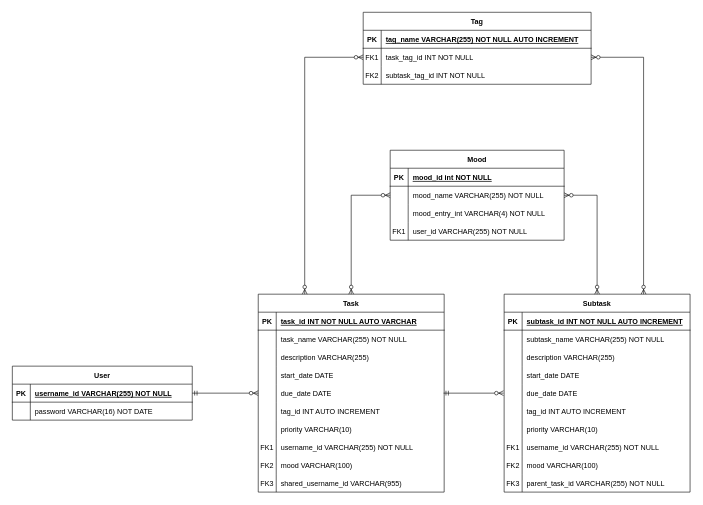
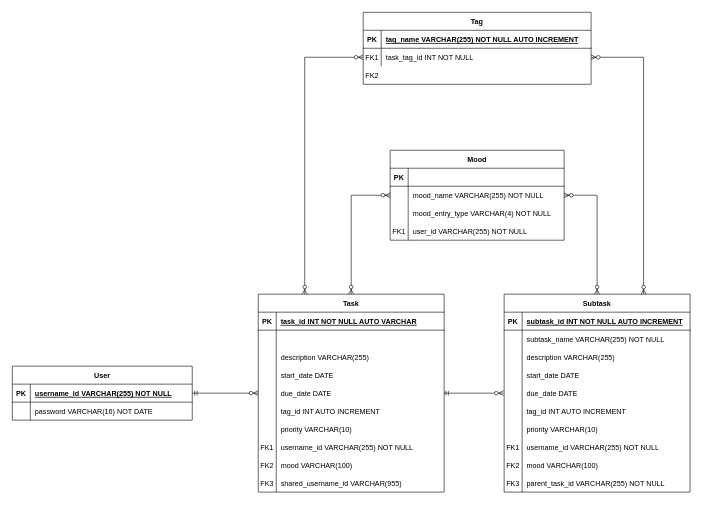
node "subtask_tag_id INT NOT NULL": removed
node "mood_id int NOT NULL": removed
node "mood_entry_int VARCHAR(4) NOT NULL": label "mood_entry_int VARCHAR(4) NOT NULL" -> "mood_entry_type VARCHAR(4) NOT NULL"
node "task_name VARCHAR(255) NOT NULL": removed
